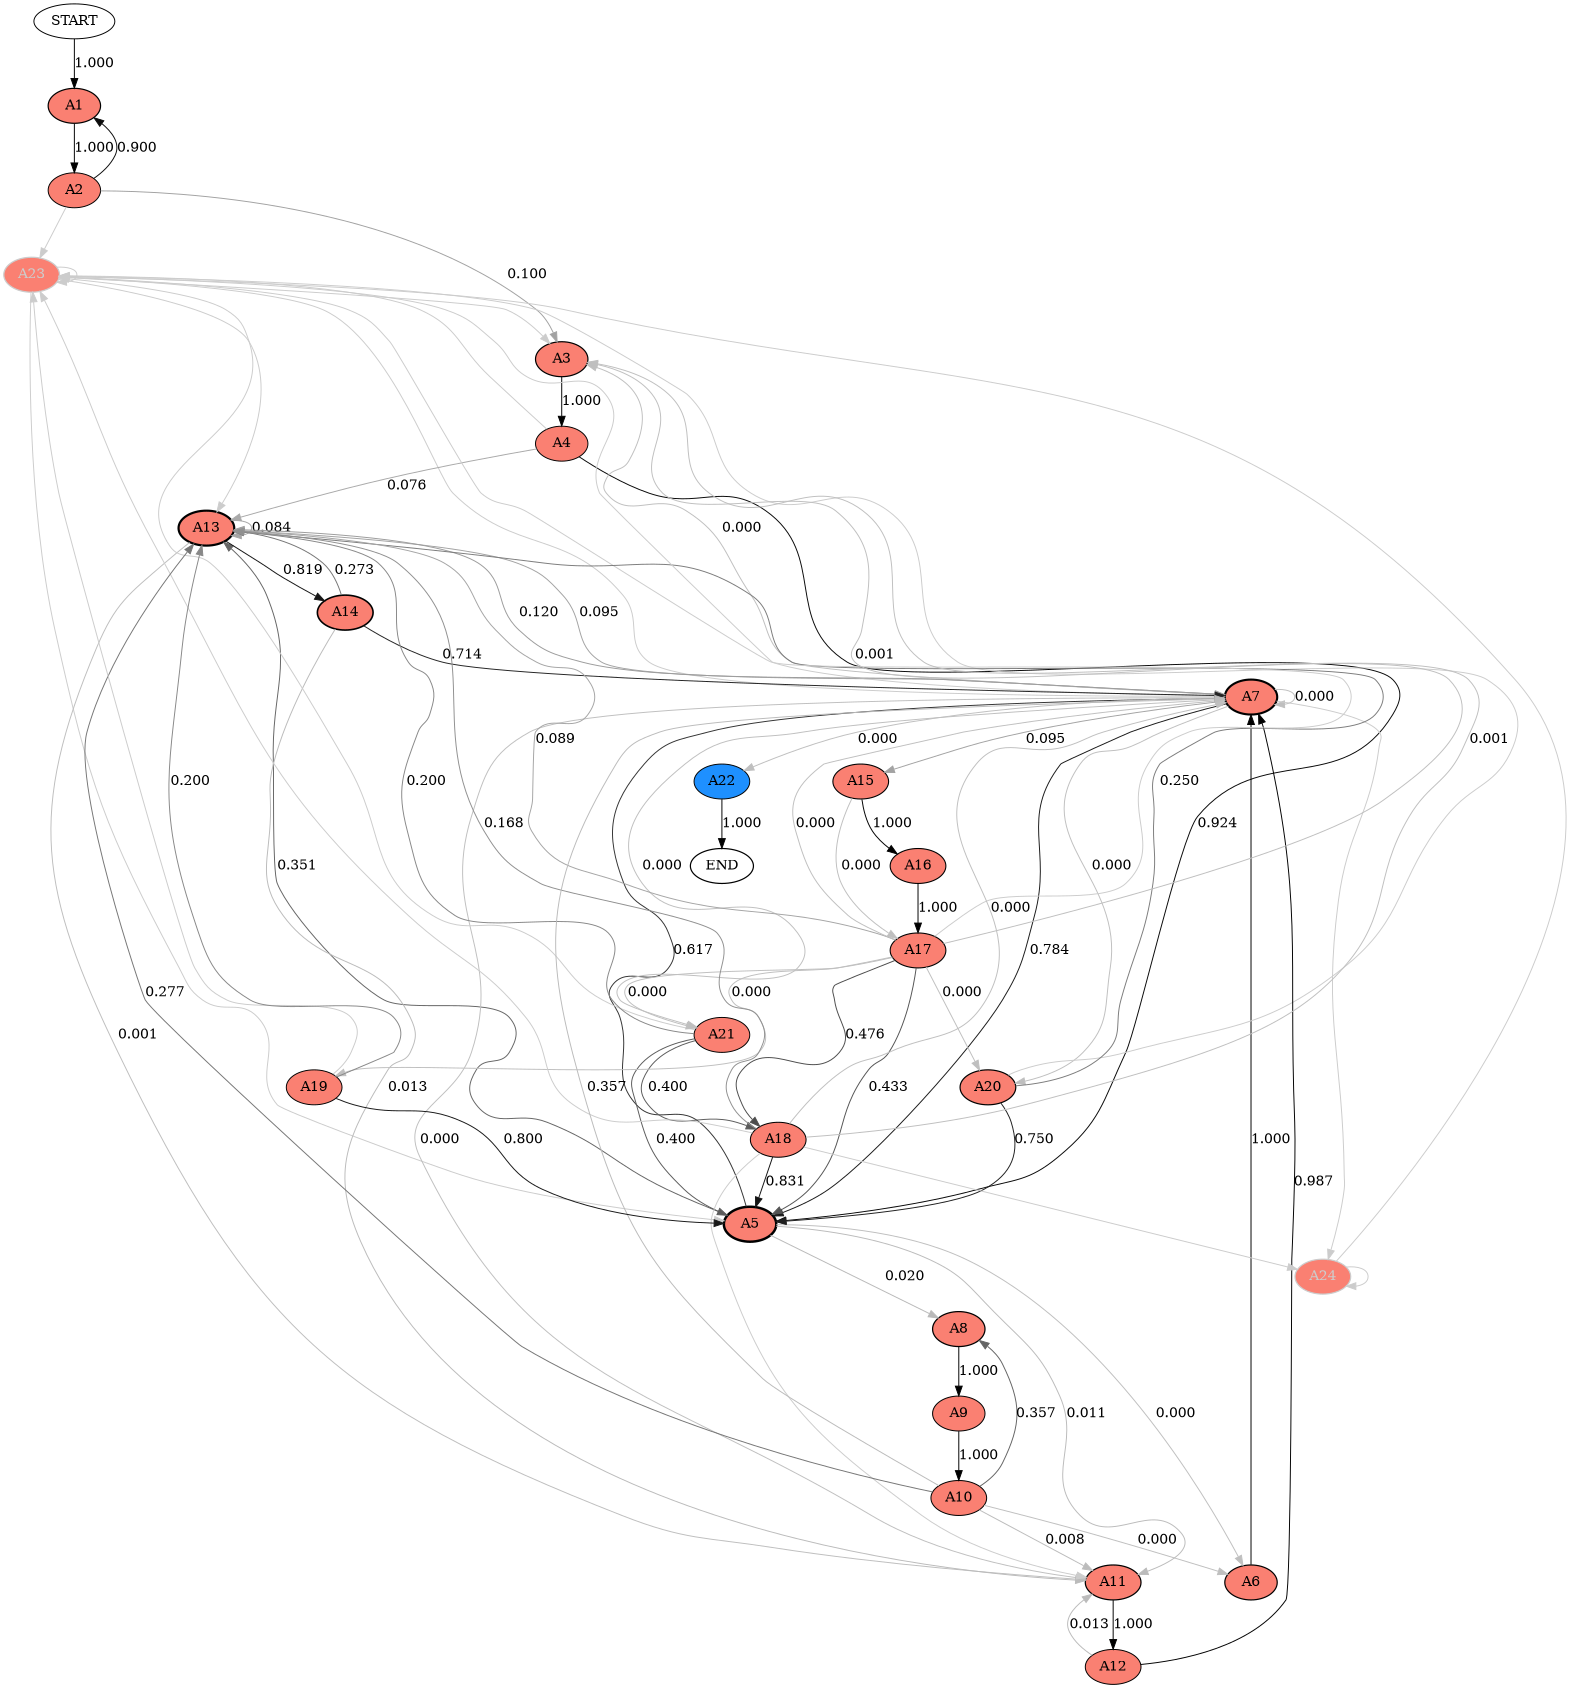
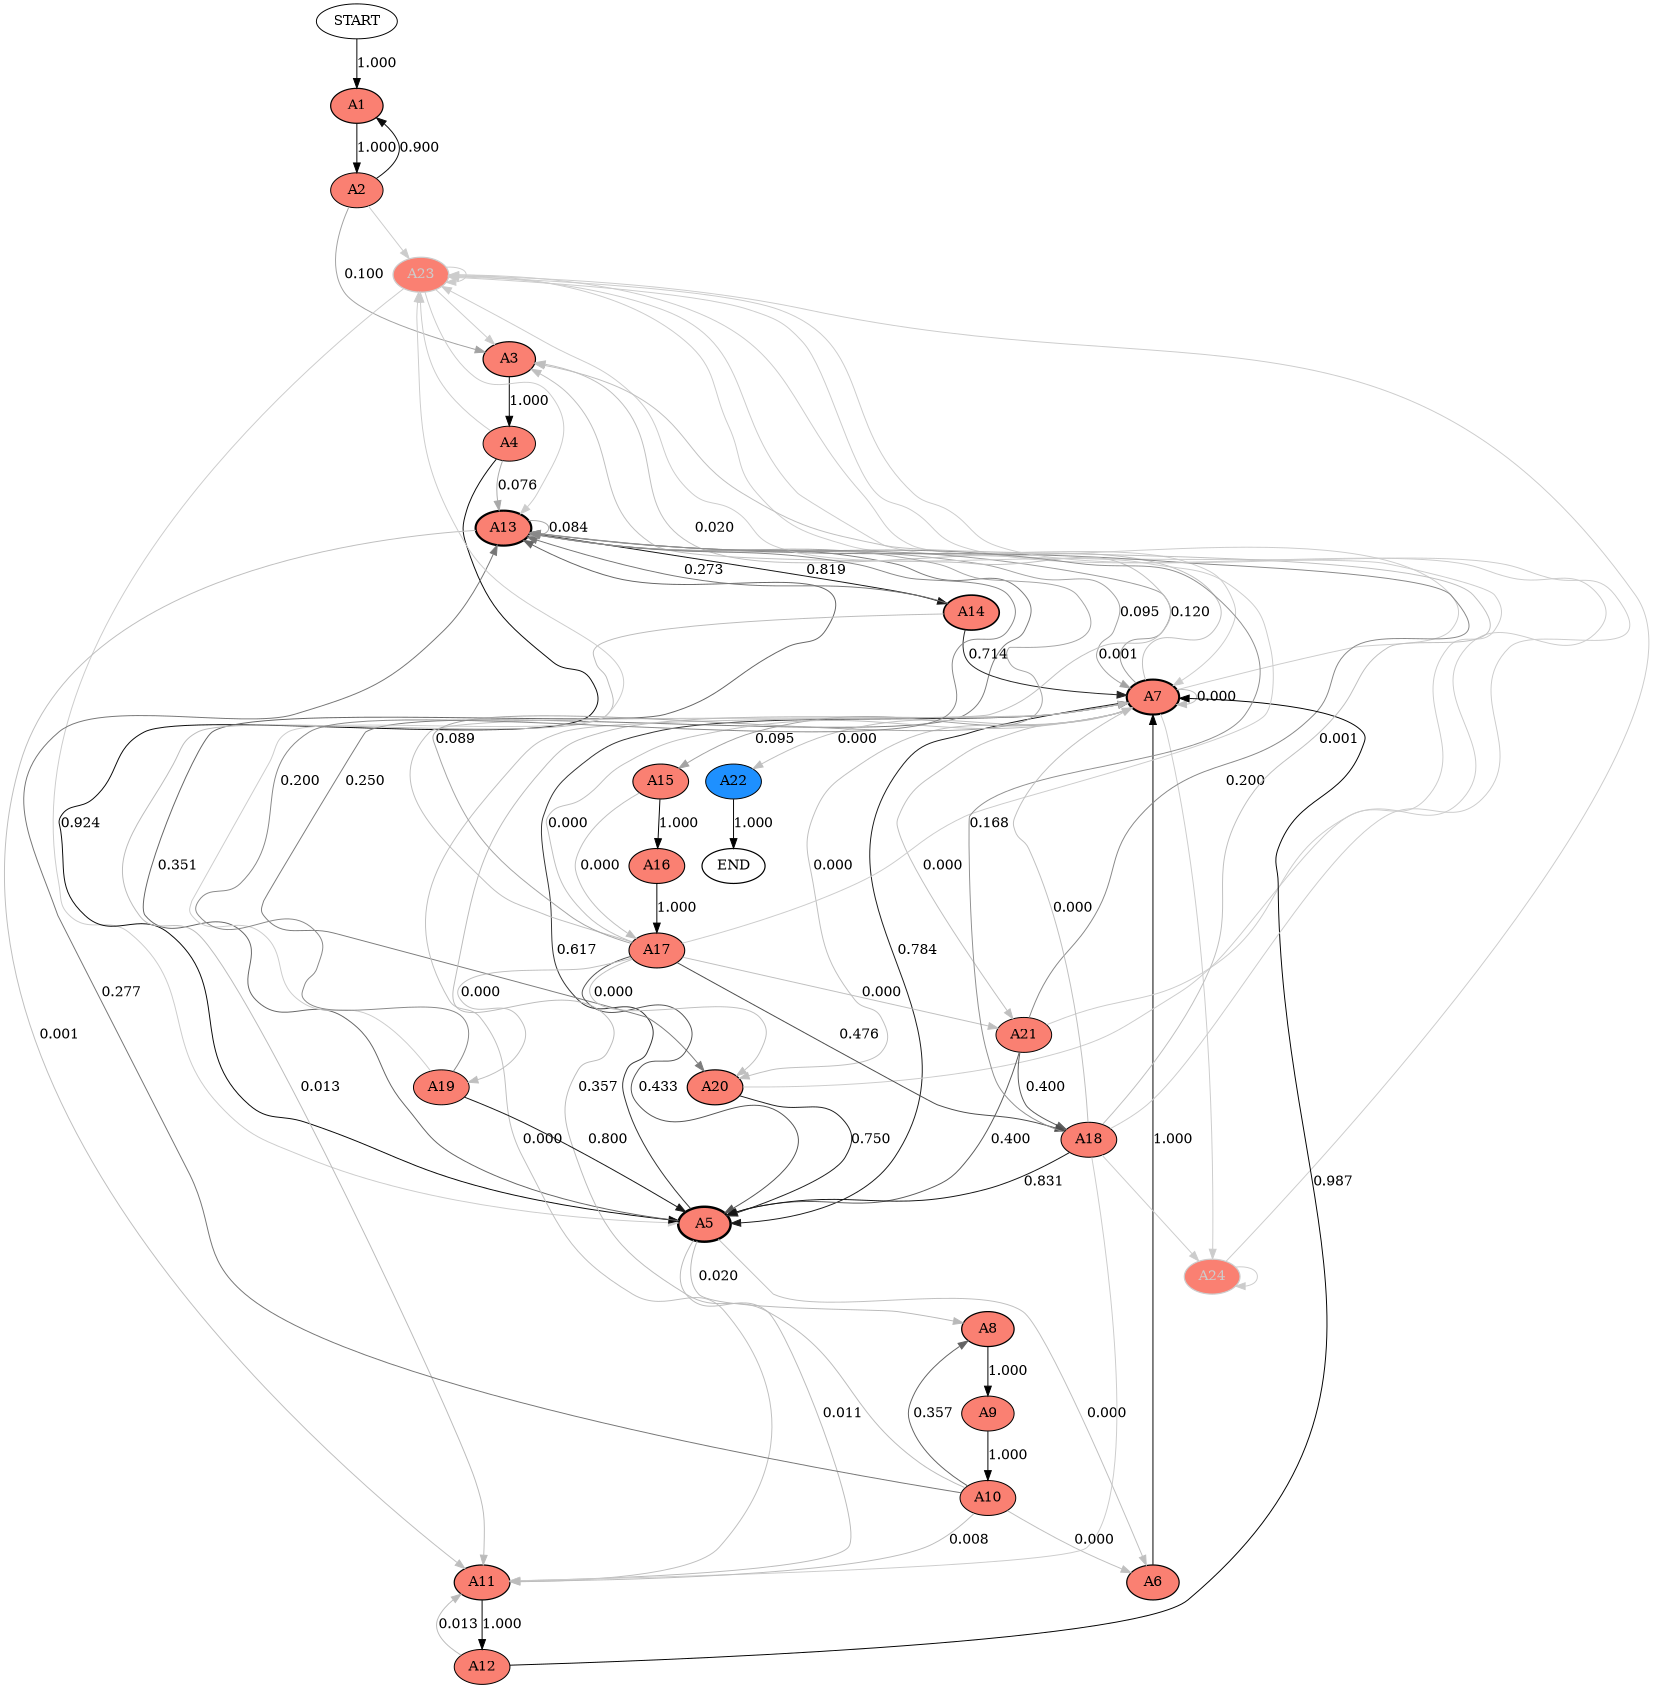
edge "A7" -> "A3": label "0.000" -> "0.020"
edge "A20" -> "A13": reversed
